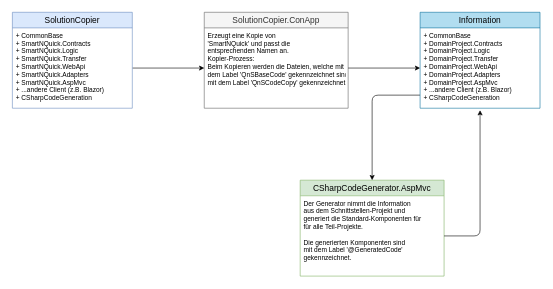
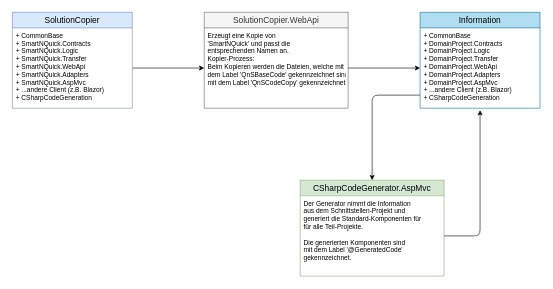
node "SolutionCopier.ConApp": label "SolutionCopier.ConApp" -> "SolutionCopier.WebApi"
